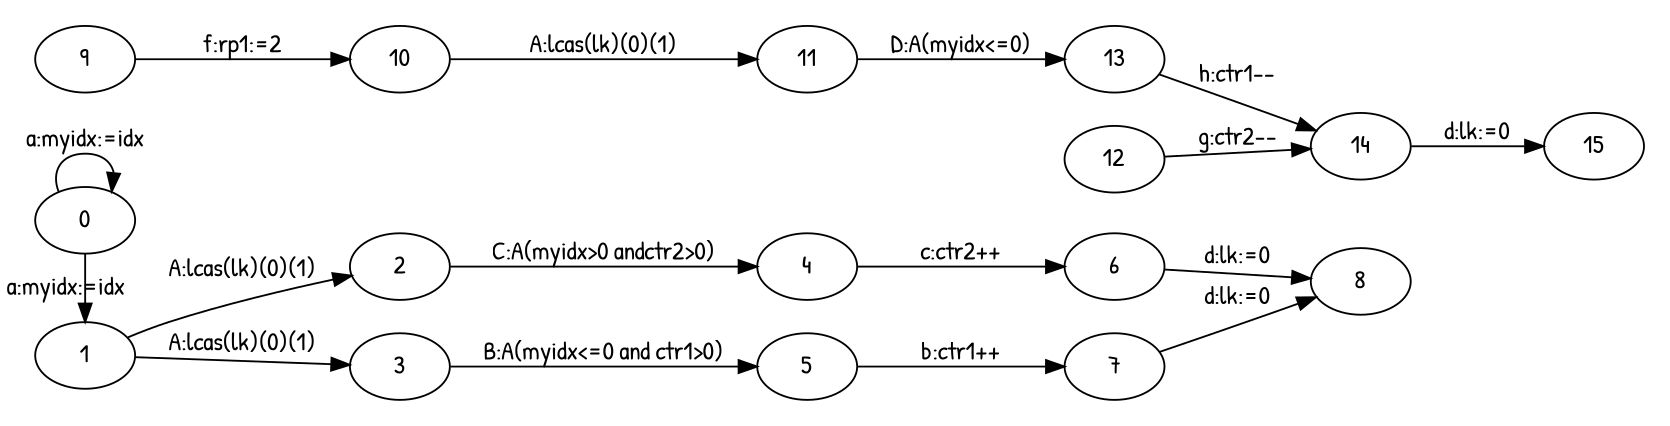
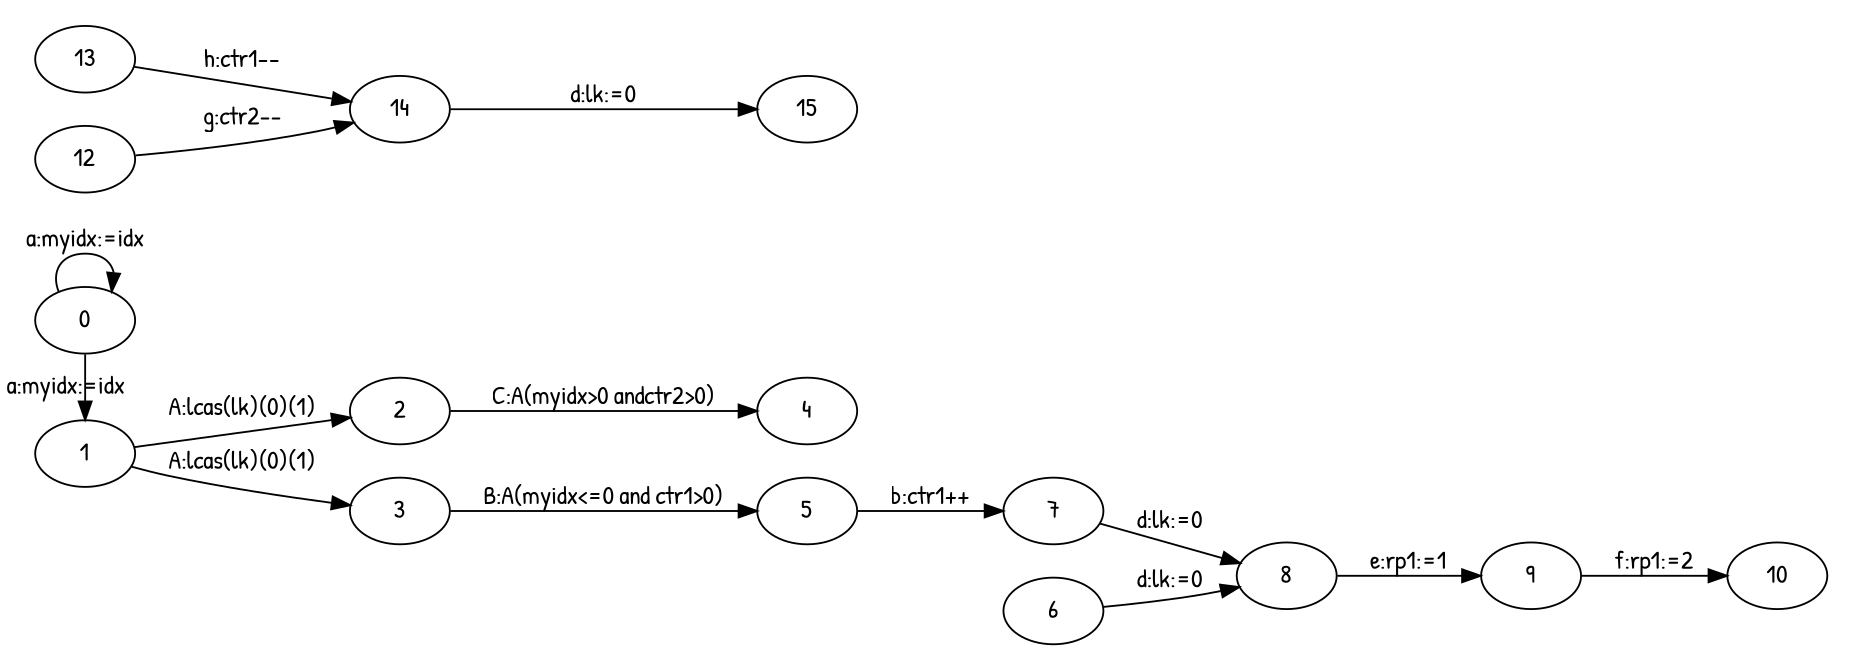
node "11": removed
edge "4" -> "6": removed, label "c:ctr2++"
edge "8" -> "9": added, label "e:rp1:=1"
